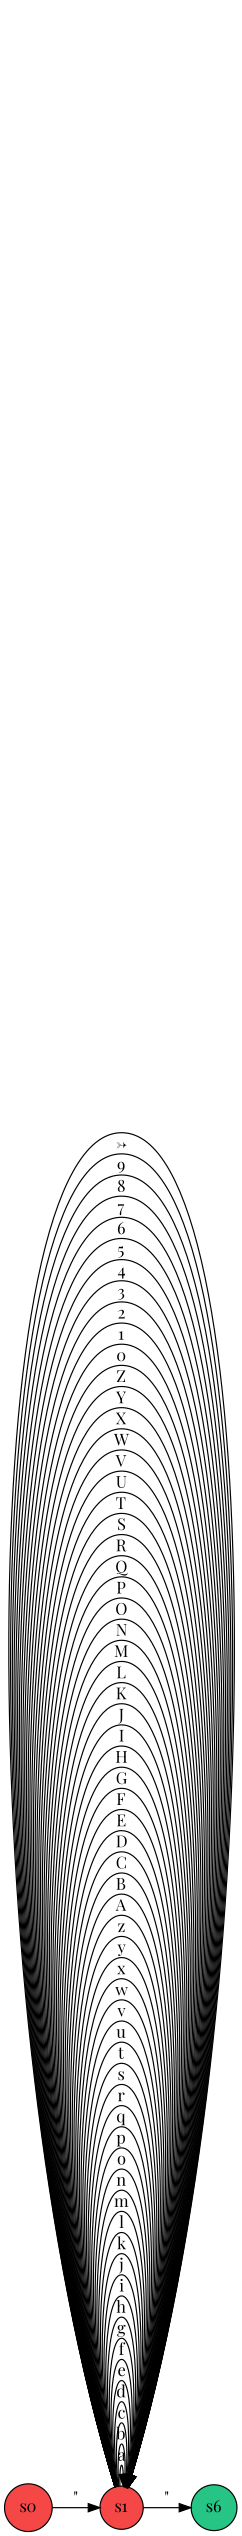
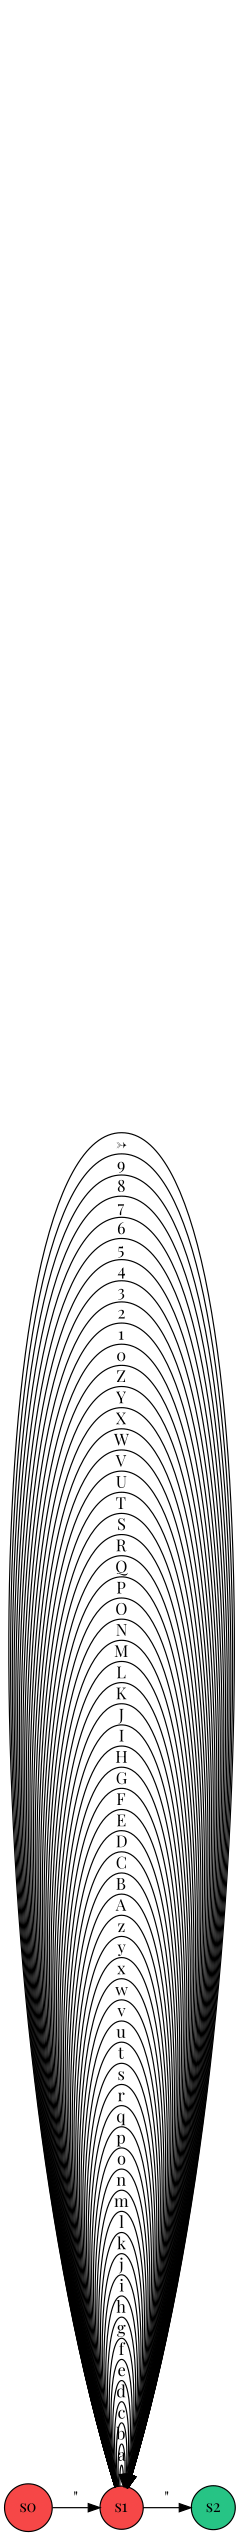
node "s6": label "s6" -> "s2"
